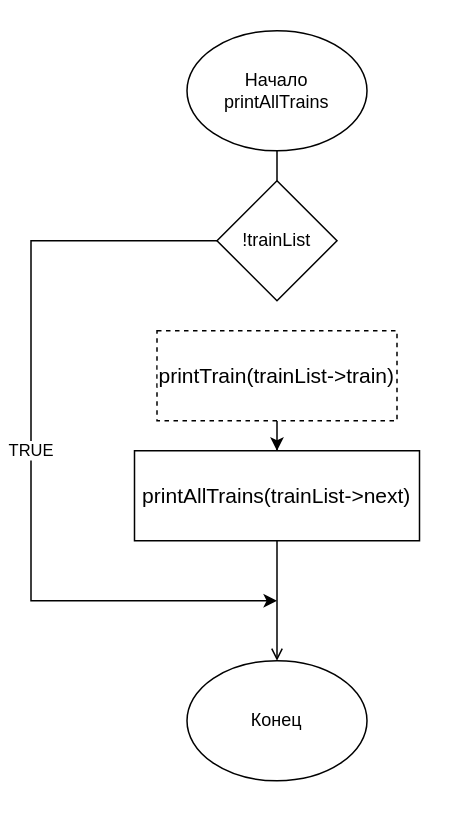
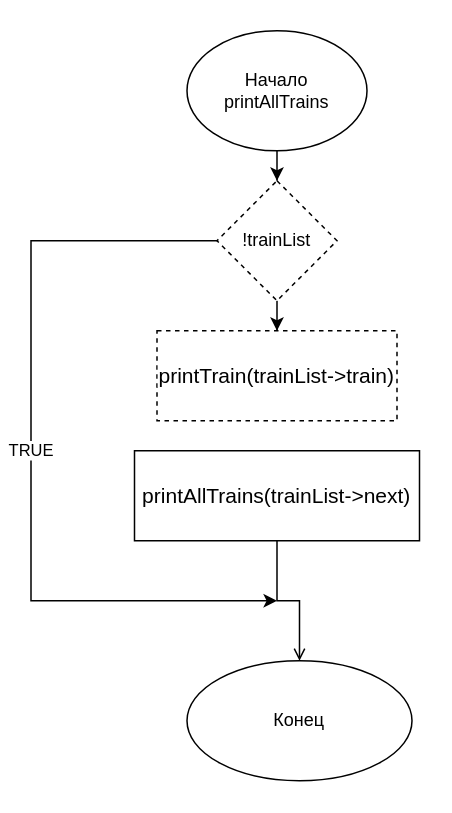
edge "Начало printAllTrains" -- "!trainList": arrowhead none -> classic
node "!trainList": style solid -> dashed
edge "!trainList" -> "printTrain(trainList->train)": added
edge "printTrain(trainList->train)" -> "printAllTrains(trainList->next)": removed
node "Конец": size 180x120 -> 225x120
